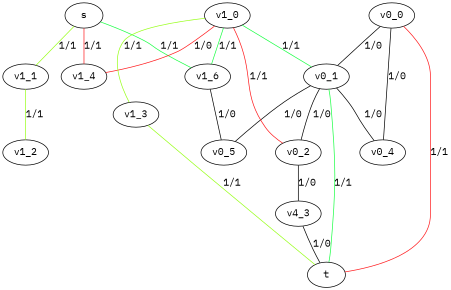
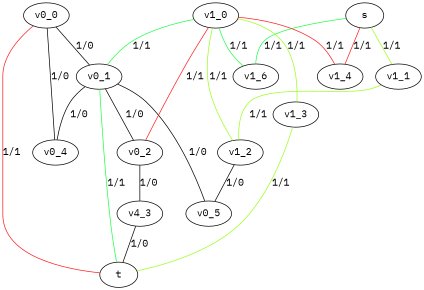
edge "v1_0" -- "v1_4": label "1/0" -> "1/1"
edge "v1_0" -- "v1_2": added, label "1/1"
edge "v1_6" -- "v0_5": now "v1_2" -- "v0_5"
